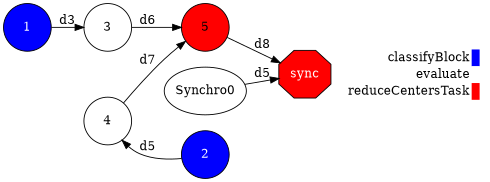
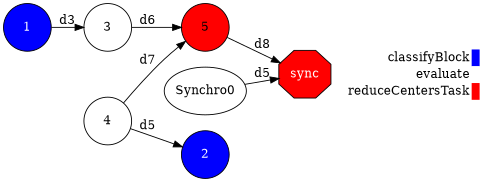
edge "2" -> "4": reversed
